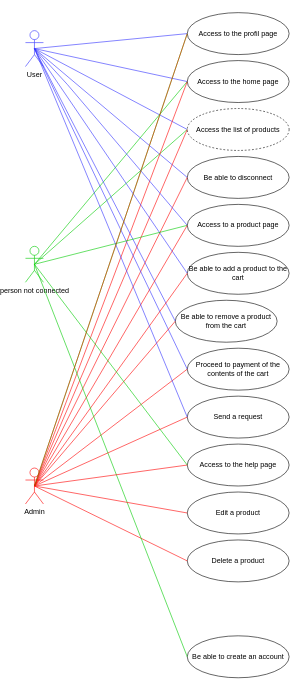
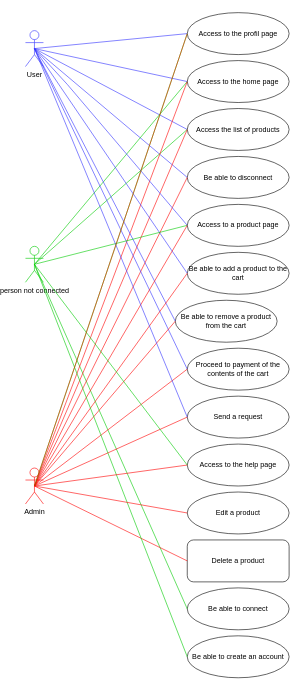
node "Access the list of products": style dashed -> solid
edge "person not connected" -- "Be able to connect": added
node "Delete a product": shape ellipse -> rounded rectangle
node "Be able to connect": added
